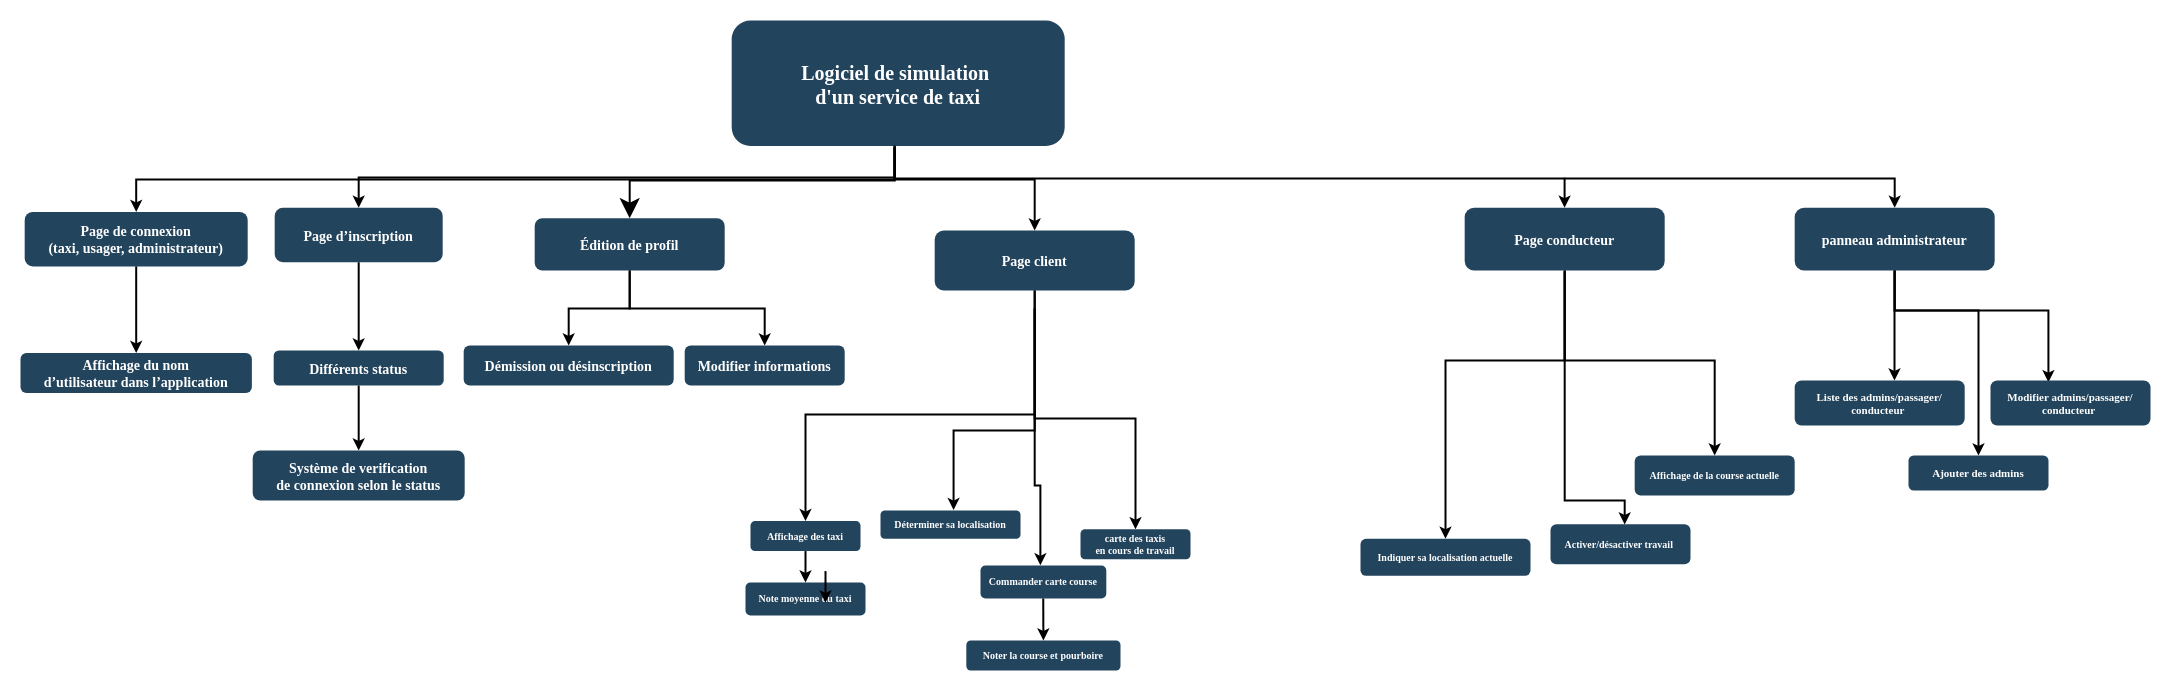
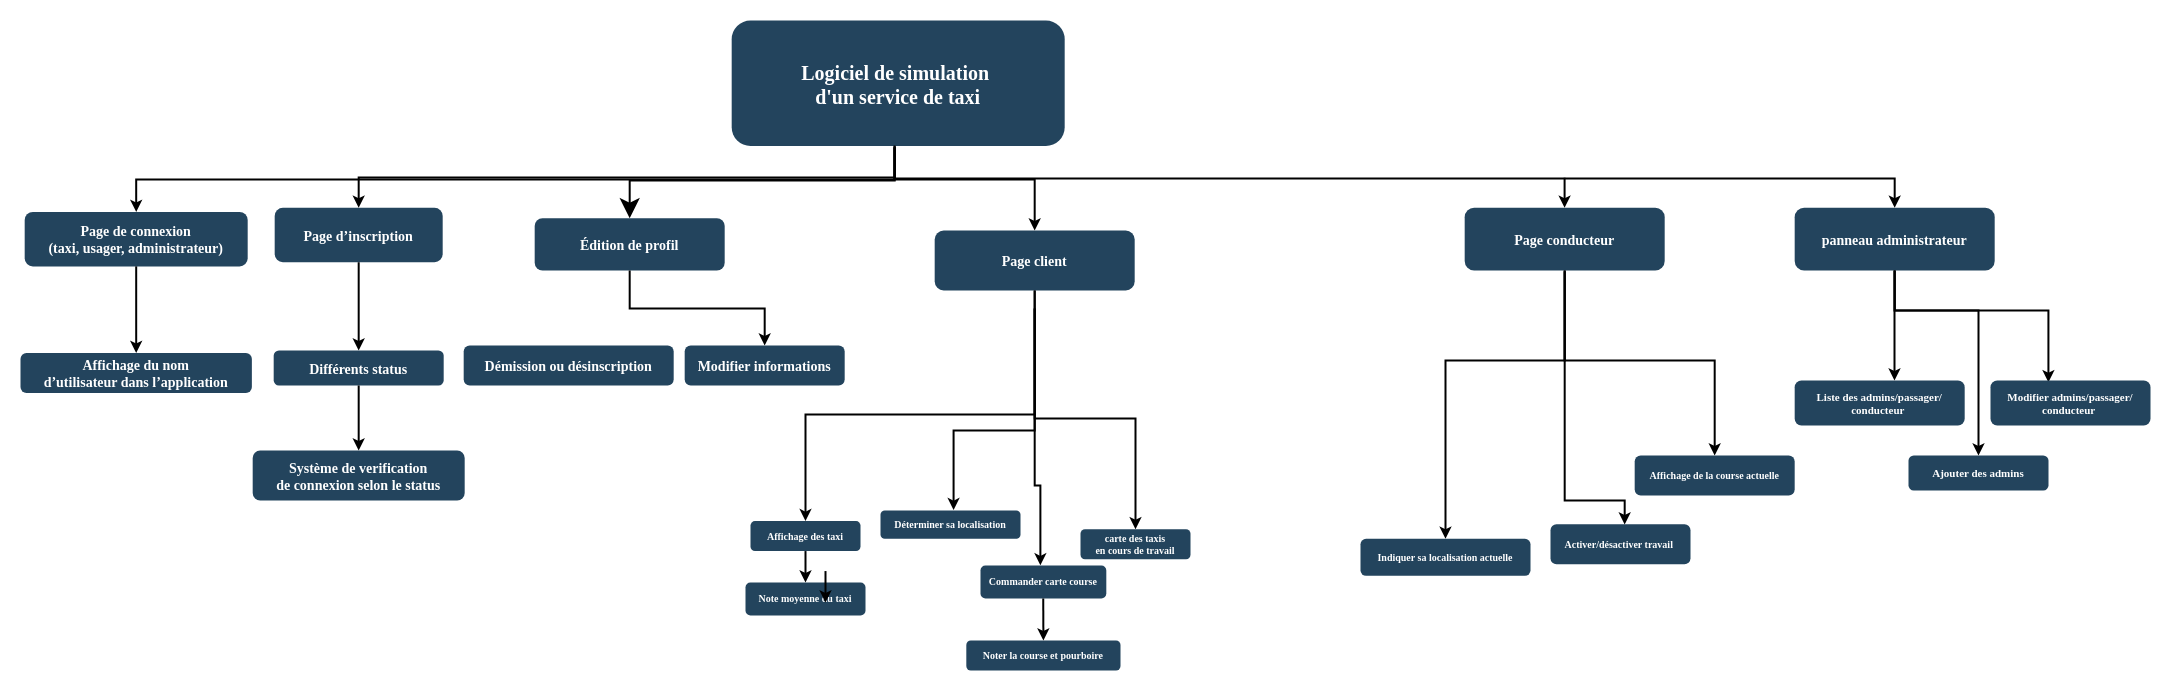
edge "Édition de profil" -> "Démission ou désinscription": removed
